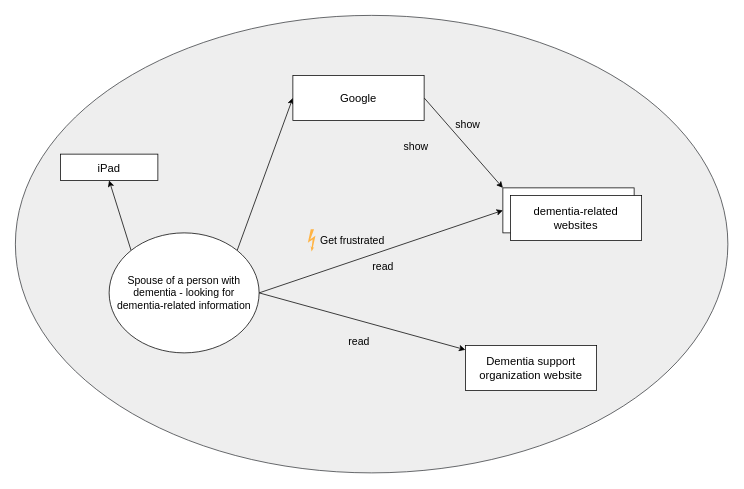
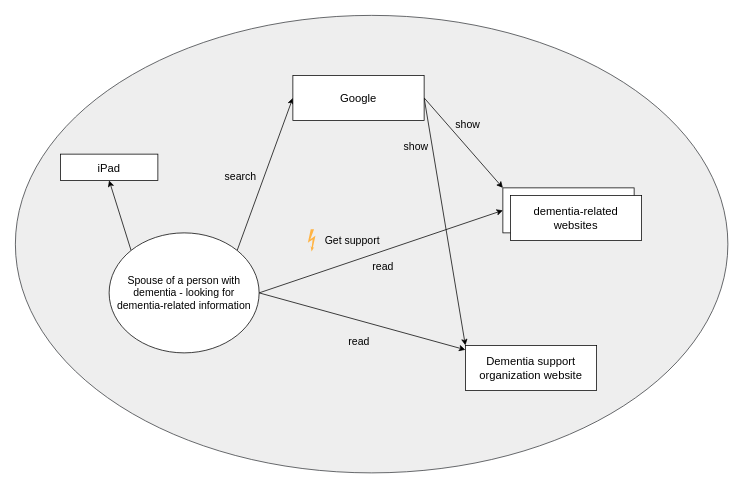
node "search": added
edge "Google" -> "Dementia support organization website": added
node "Get frustrated": label "Get frustrated" -> "Get support"
